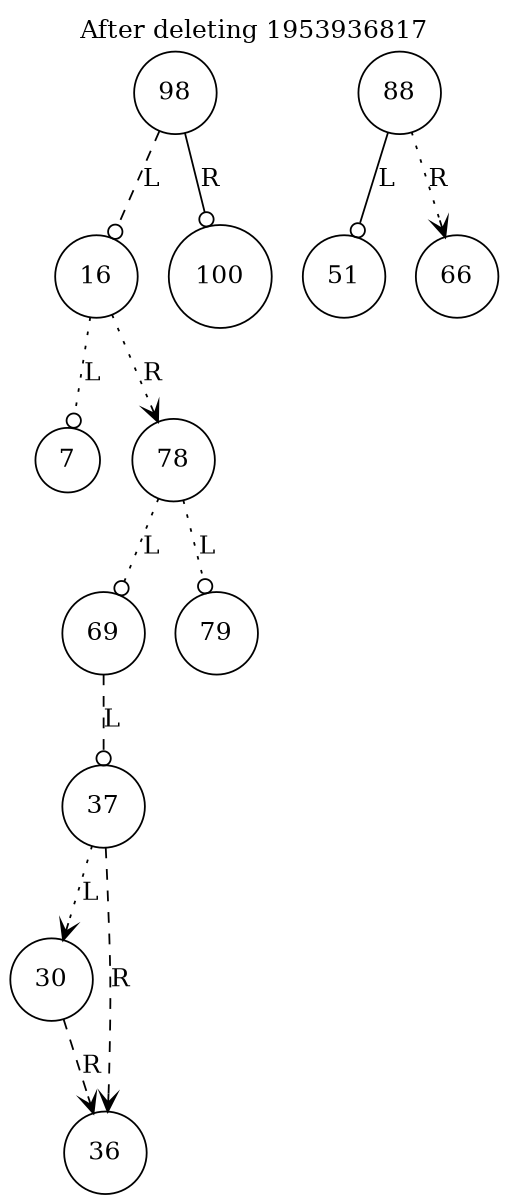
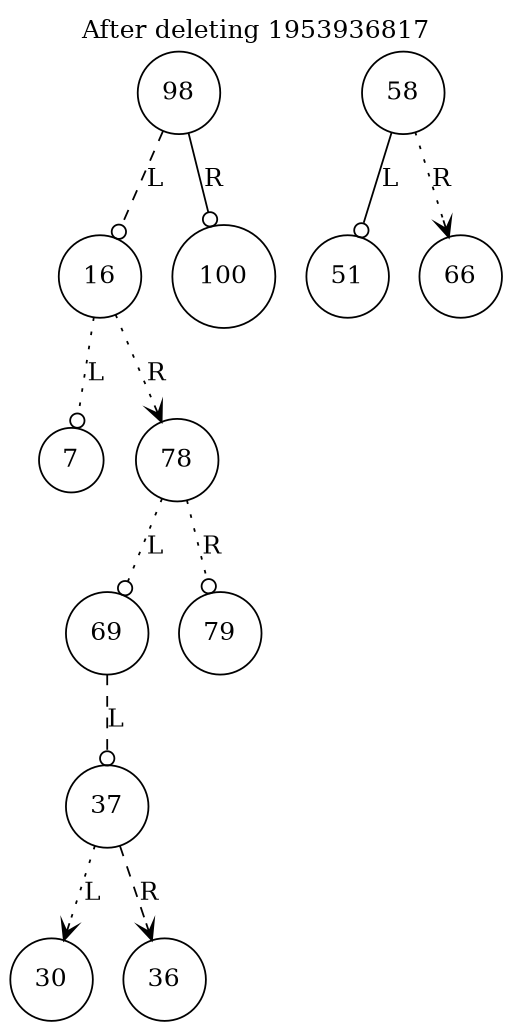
node "88": label "88" -> "58"
edge "78" -> "79": label "L" -> "R"
edge "30" -> "36": removed, label "R"
